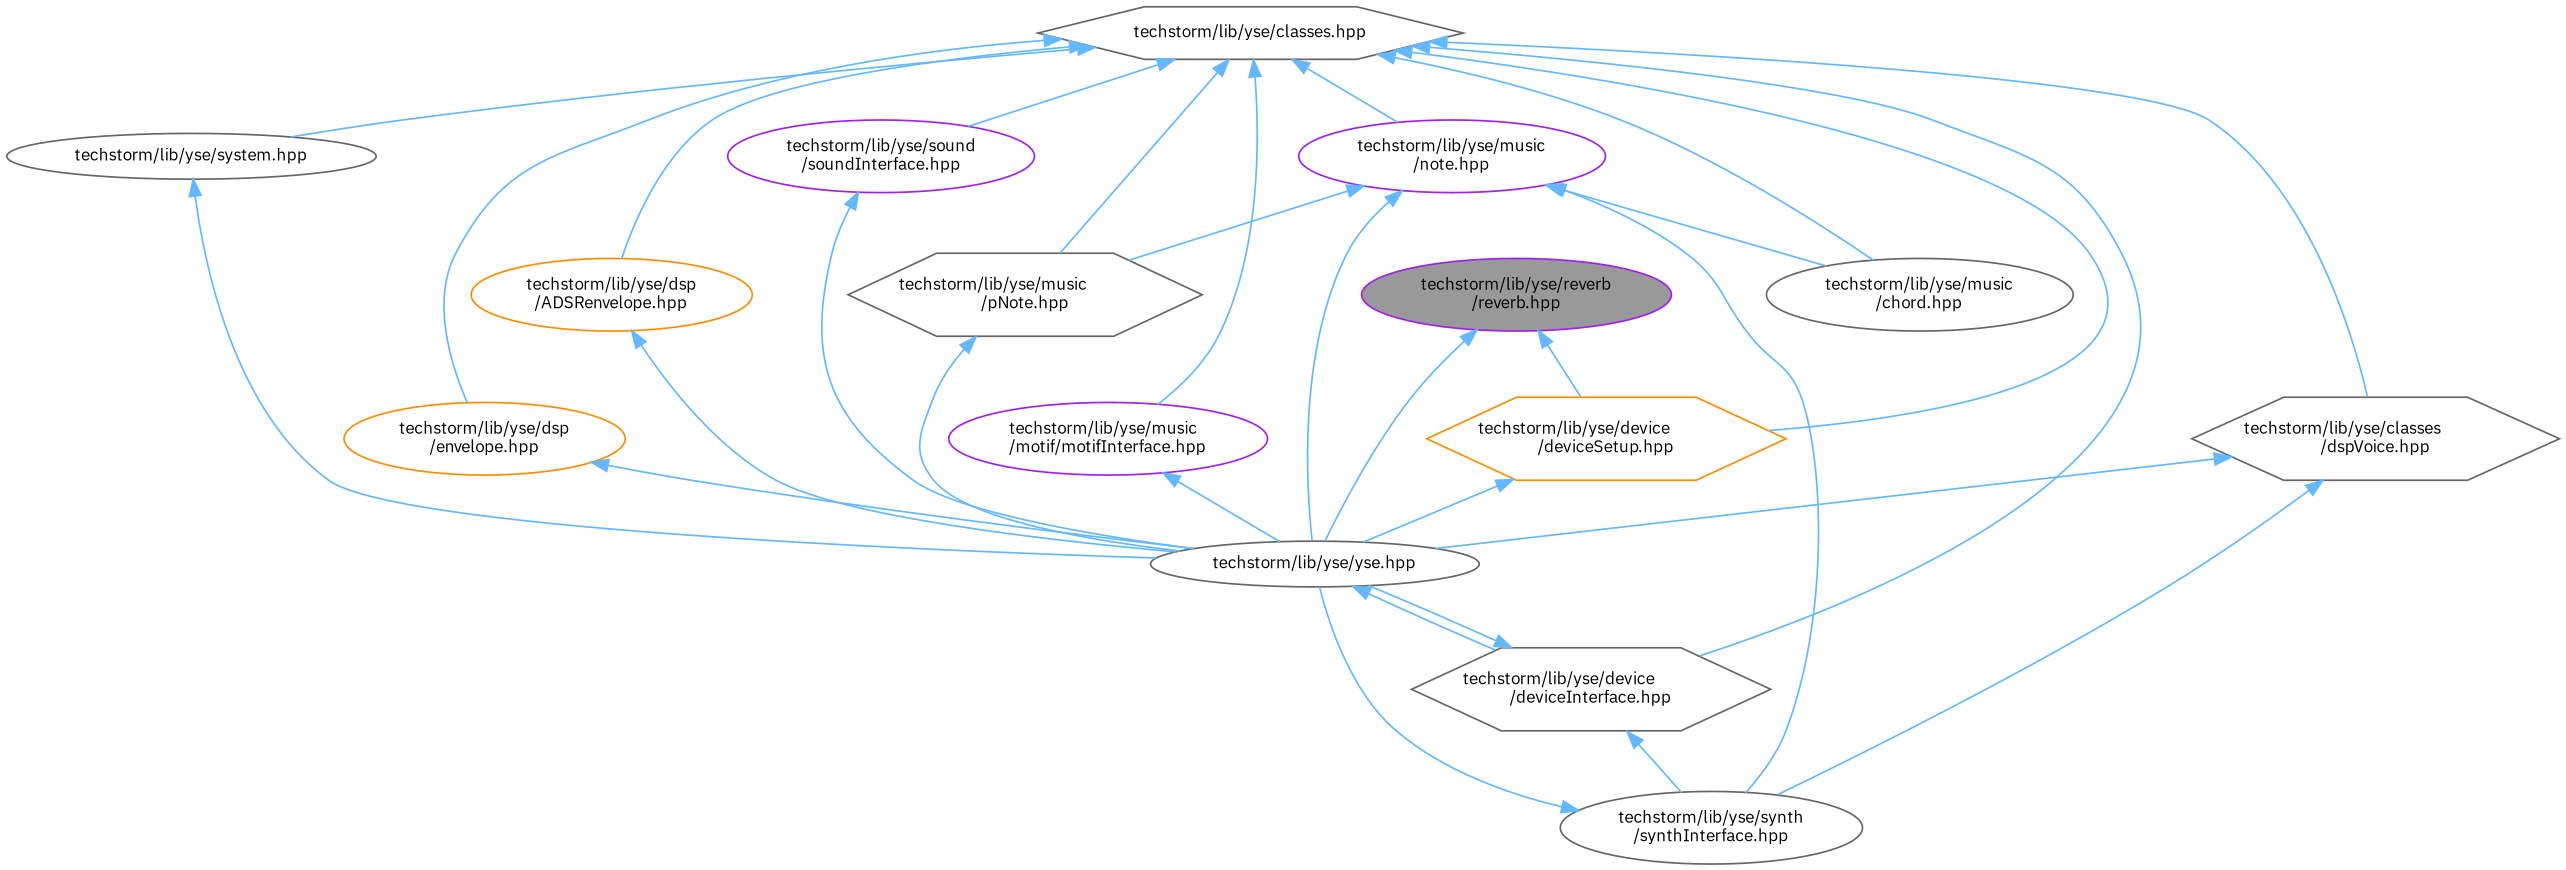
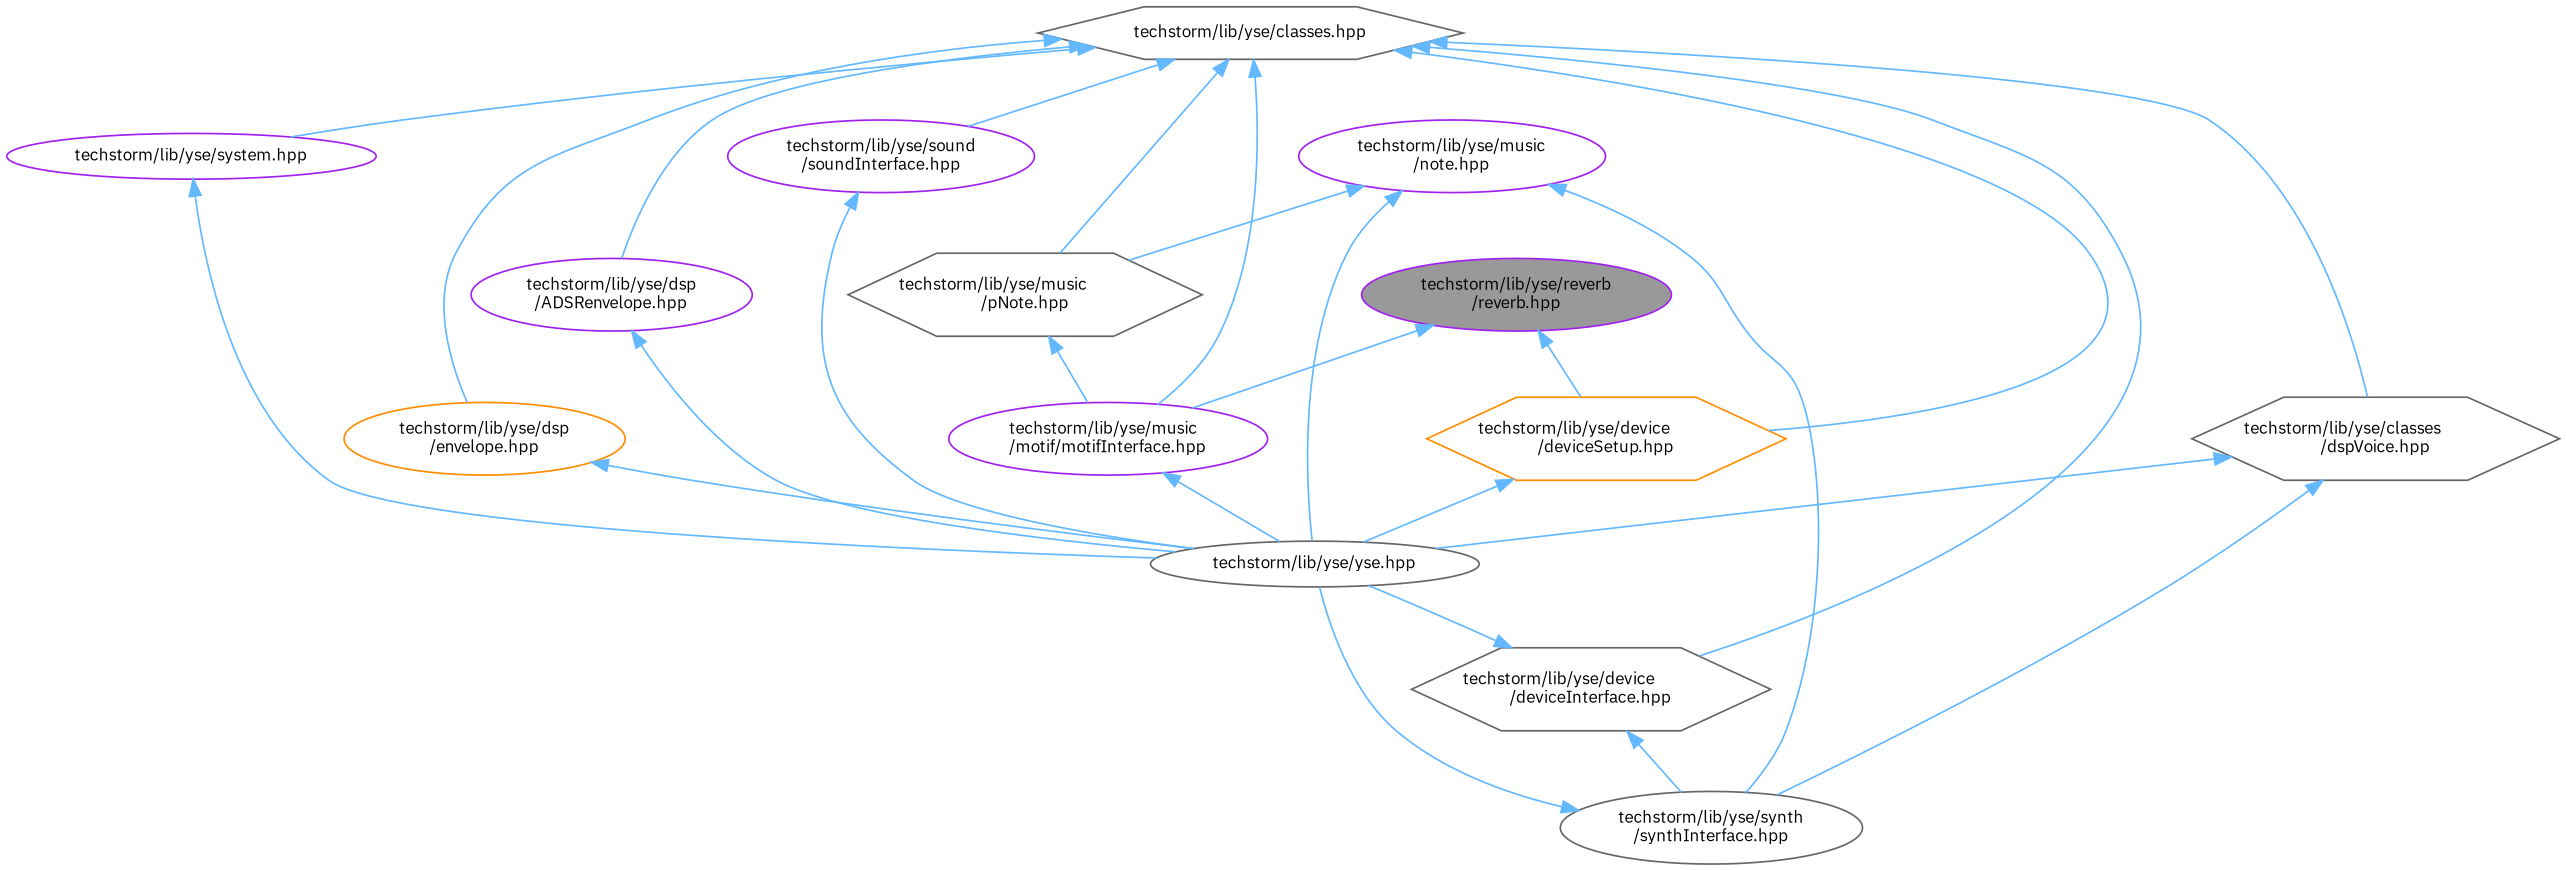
edge "techstorm/lib/yse/music /note.hpp" -> "techstorm/lib/yse/classes.hpp": removed
node "techstorm/lib/yse/system.hpp": color gray40 -> purple
node "techstorm/lib/yse/dsp /ADSRenvelope.hpp": color darkorange -> purple
node "techstorm/lib/yse/music /chord.hpp": removed
edge "techstorm/lib/yse/yse.hpp" -> "techstorm/lib/yse/reverb /reverb.hpp": now "techstorm/lib/yse/music /motif/motifInterface.hpp" -> "techstorm/lib/yse/reverb /reverb.hpp"
edge "techstorm/lib/yse/yse.hpp" -> "techstorm/lib/yse/music /pNote.hpp": now "techstorm/lib/yse/music /motif/motifInterface.hpp" -> "techstorm/lib/yse/music /pNote.hpp"
edge "techstorm/lib/yse/device /deviceInterface.hpp" -> "techstorm/lib/yse/yse.hpp": removed
